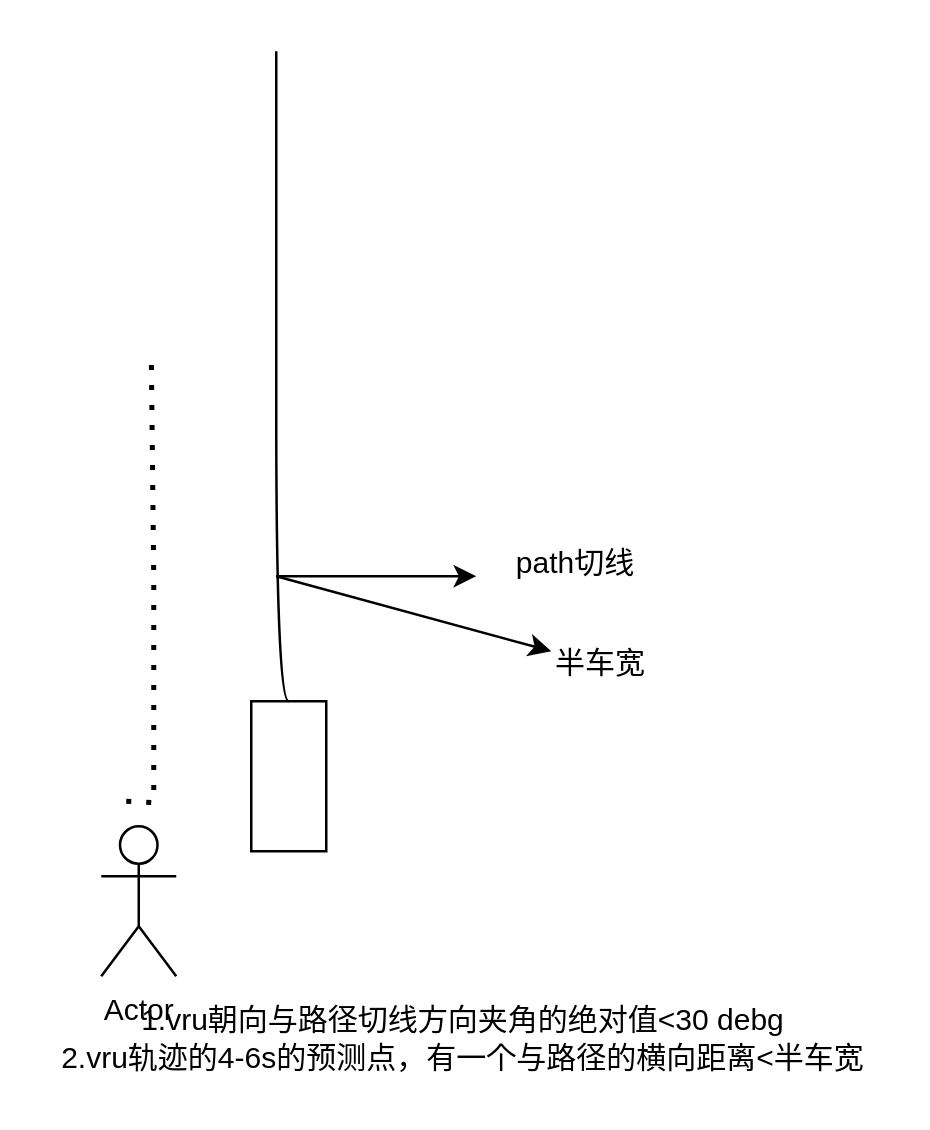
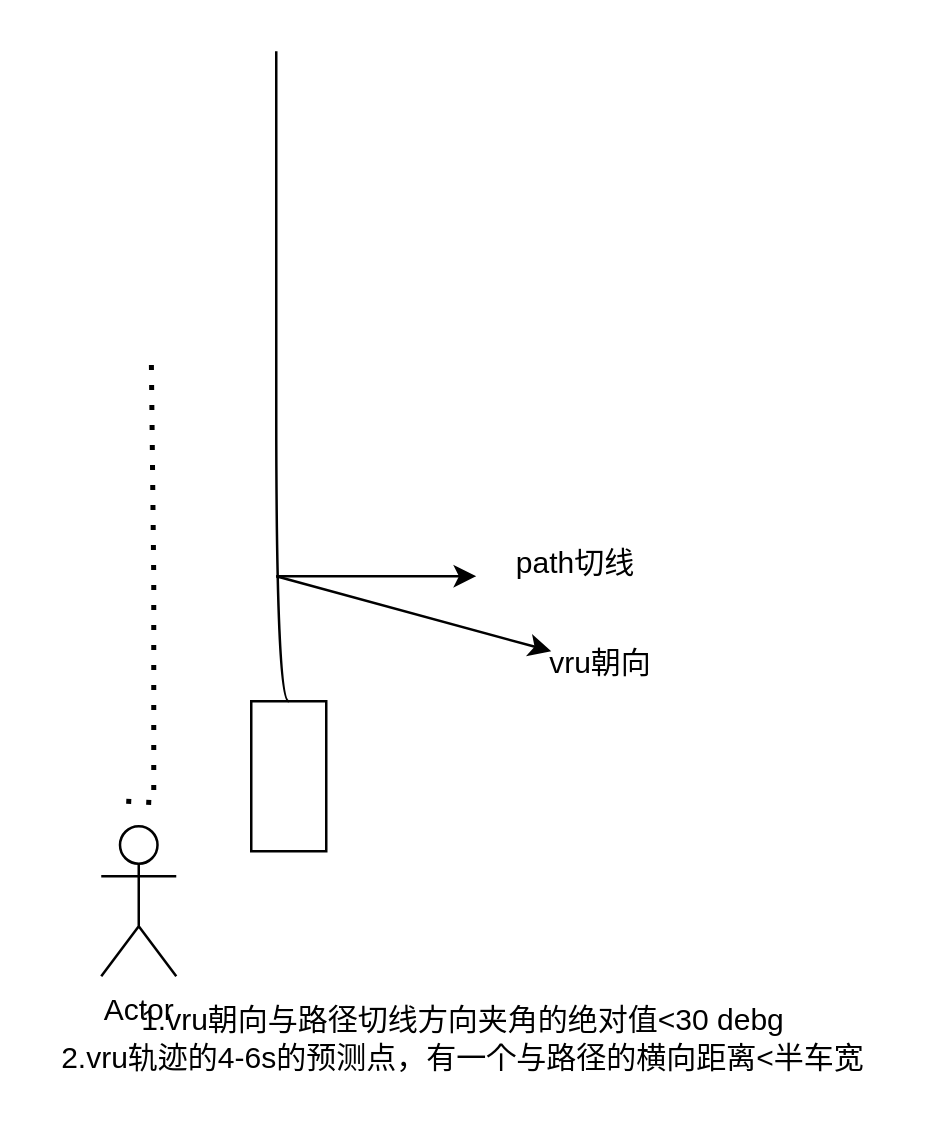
node "半车宽": label "半车宽" -> "vru朝向"
